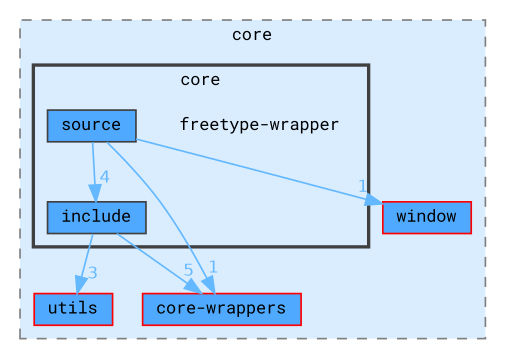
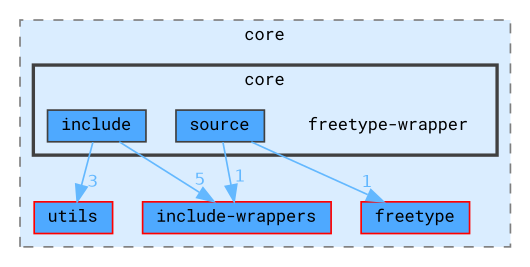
edge "source" -> "include": removed
node "window": label "window" -> "freetype"
node "core-wrappers": label "core-wrappers" -> "include-wrappers"
